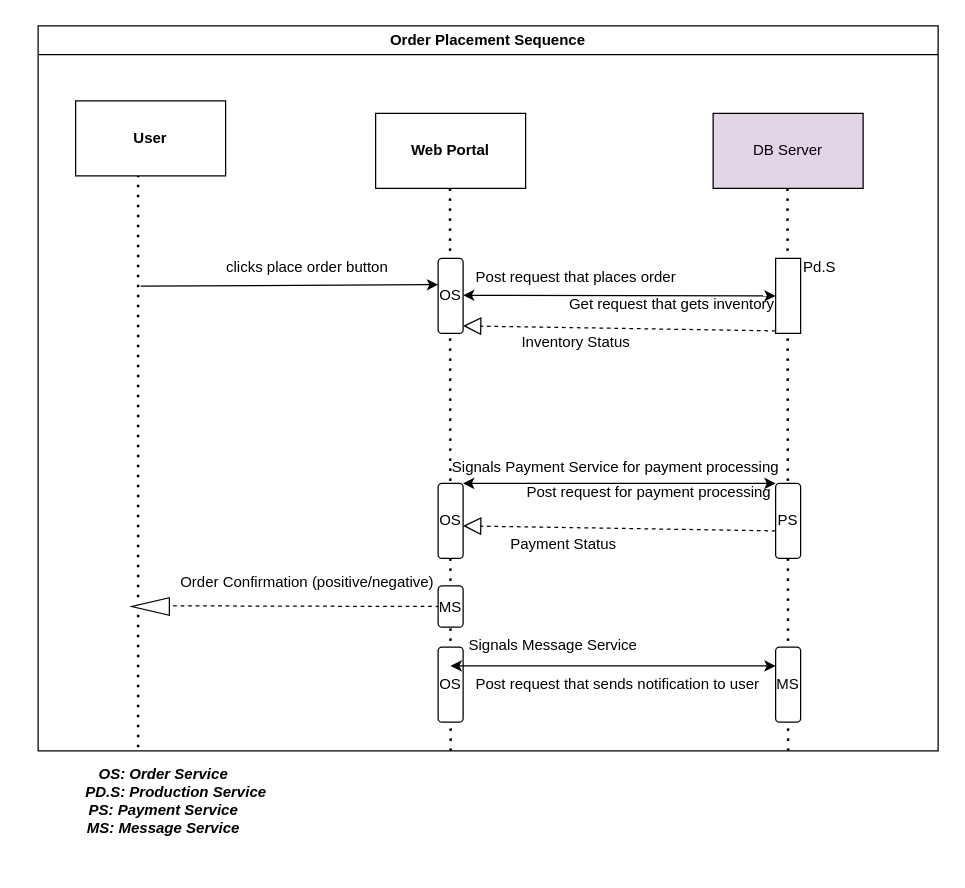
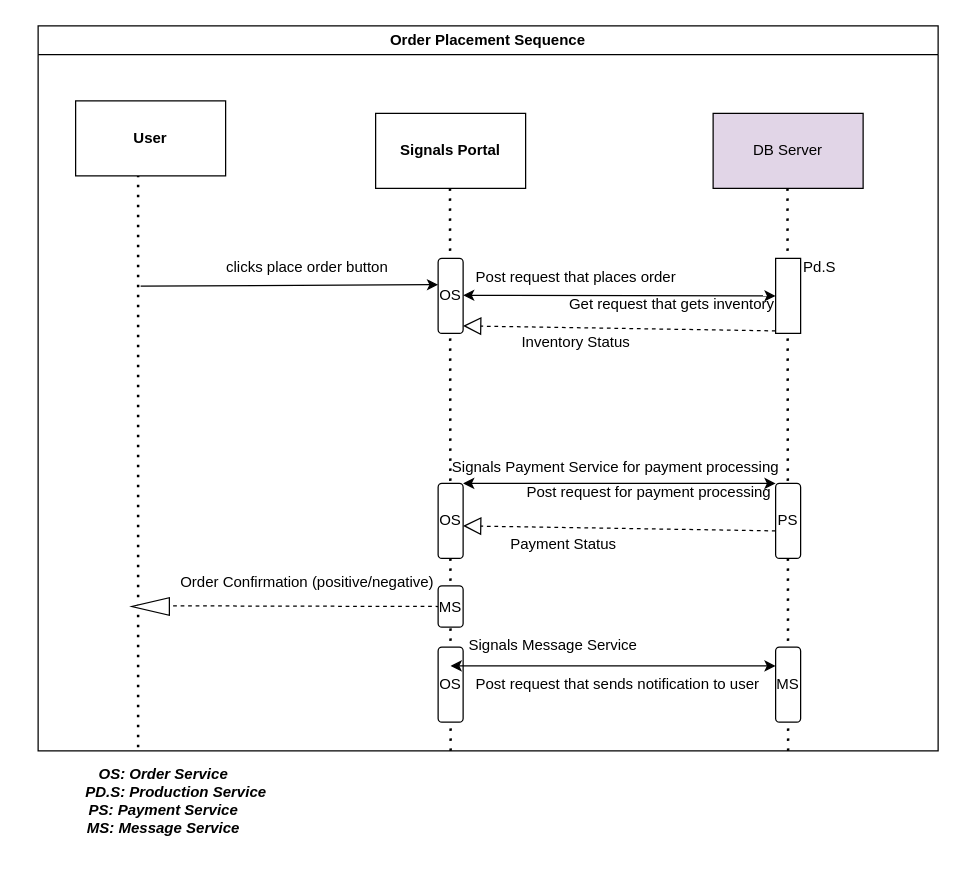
node "Web Portal": label "Web Portal" -> "Signals Portal"
